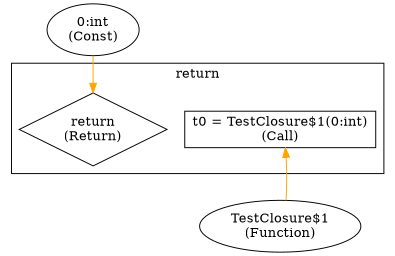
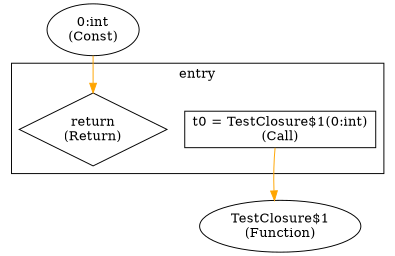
cluster "return": label "return" -> "entry"
edge "TestClosure$1 (Function)" -> "t0 = TestClosure$1(0:int) (Call)": reversed
